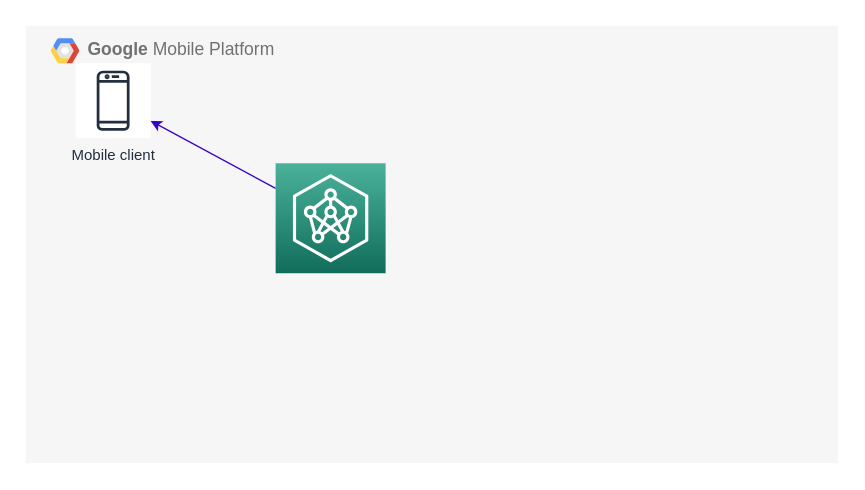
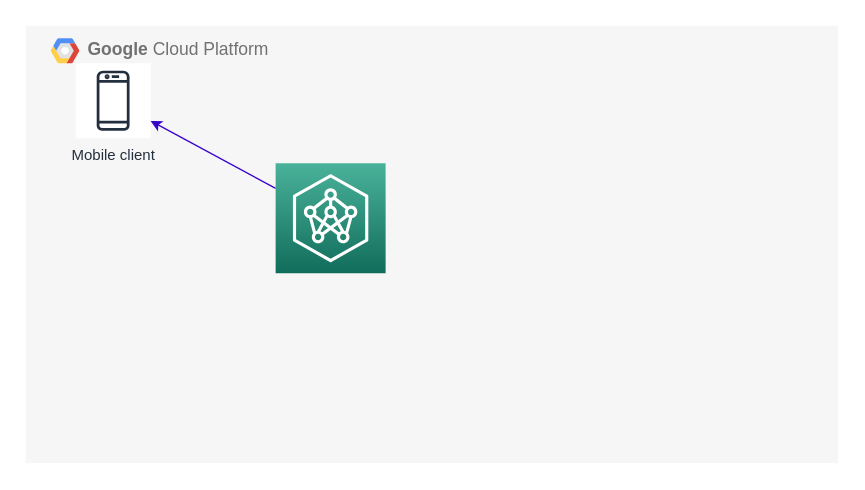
node "Google Mobile Platform": label "Google Mobile Platform" -> "Google Cloud Platform"
